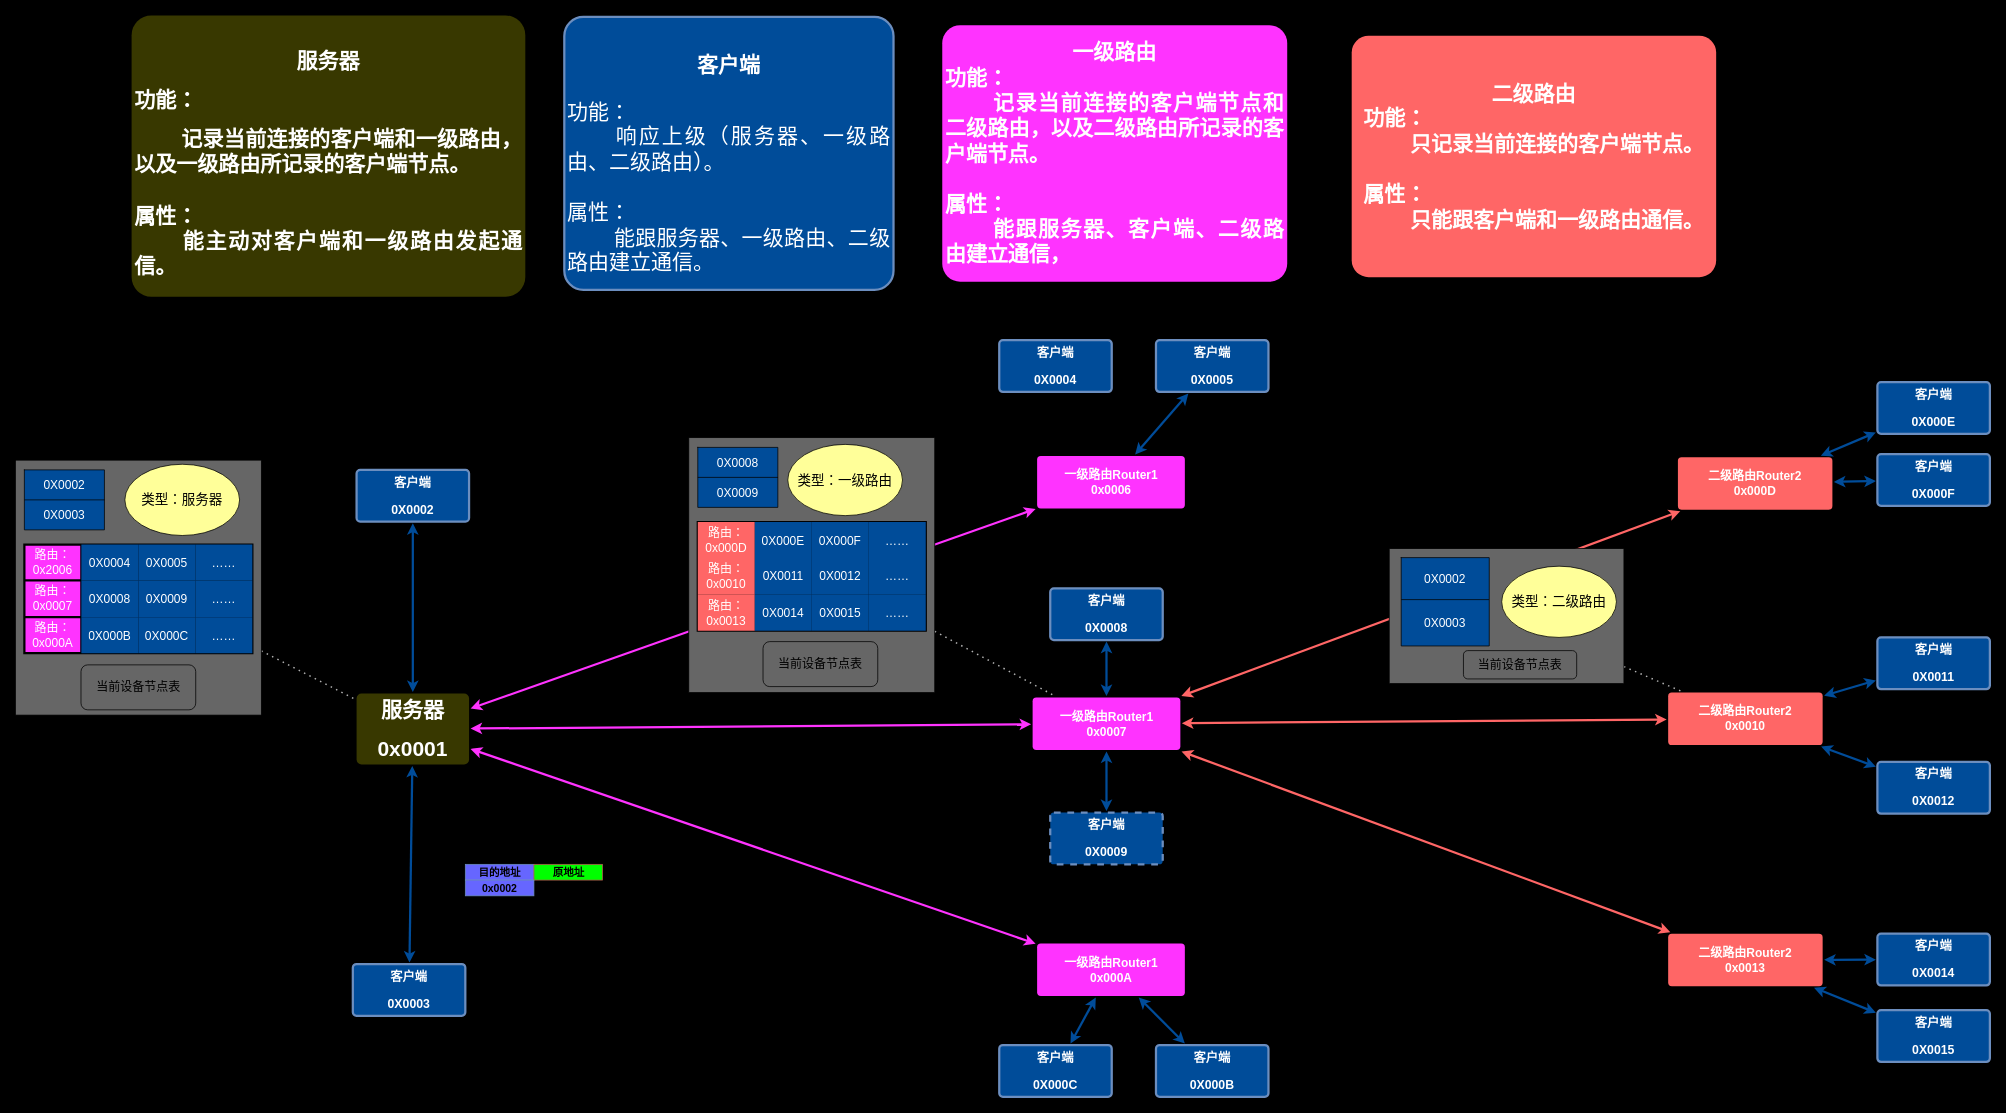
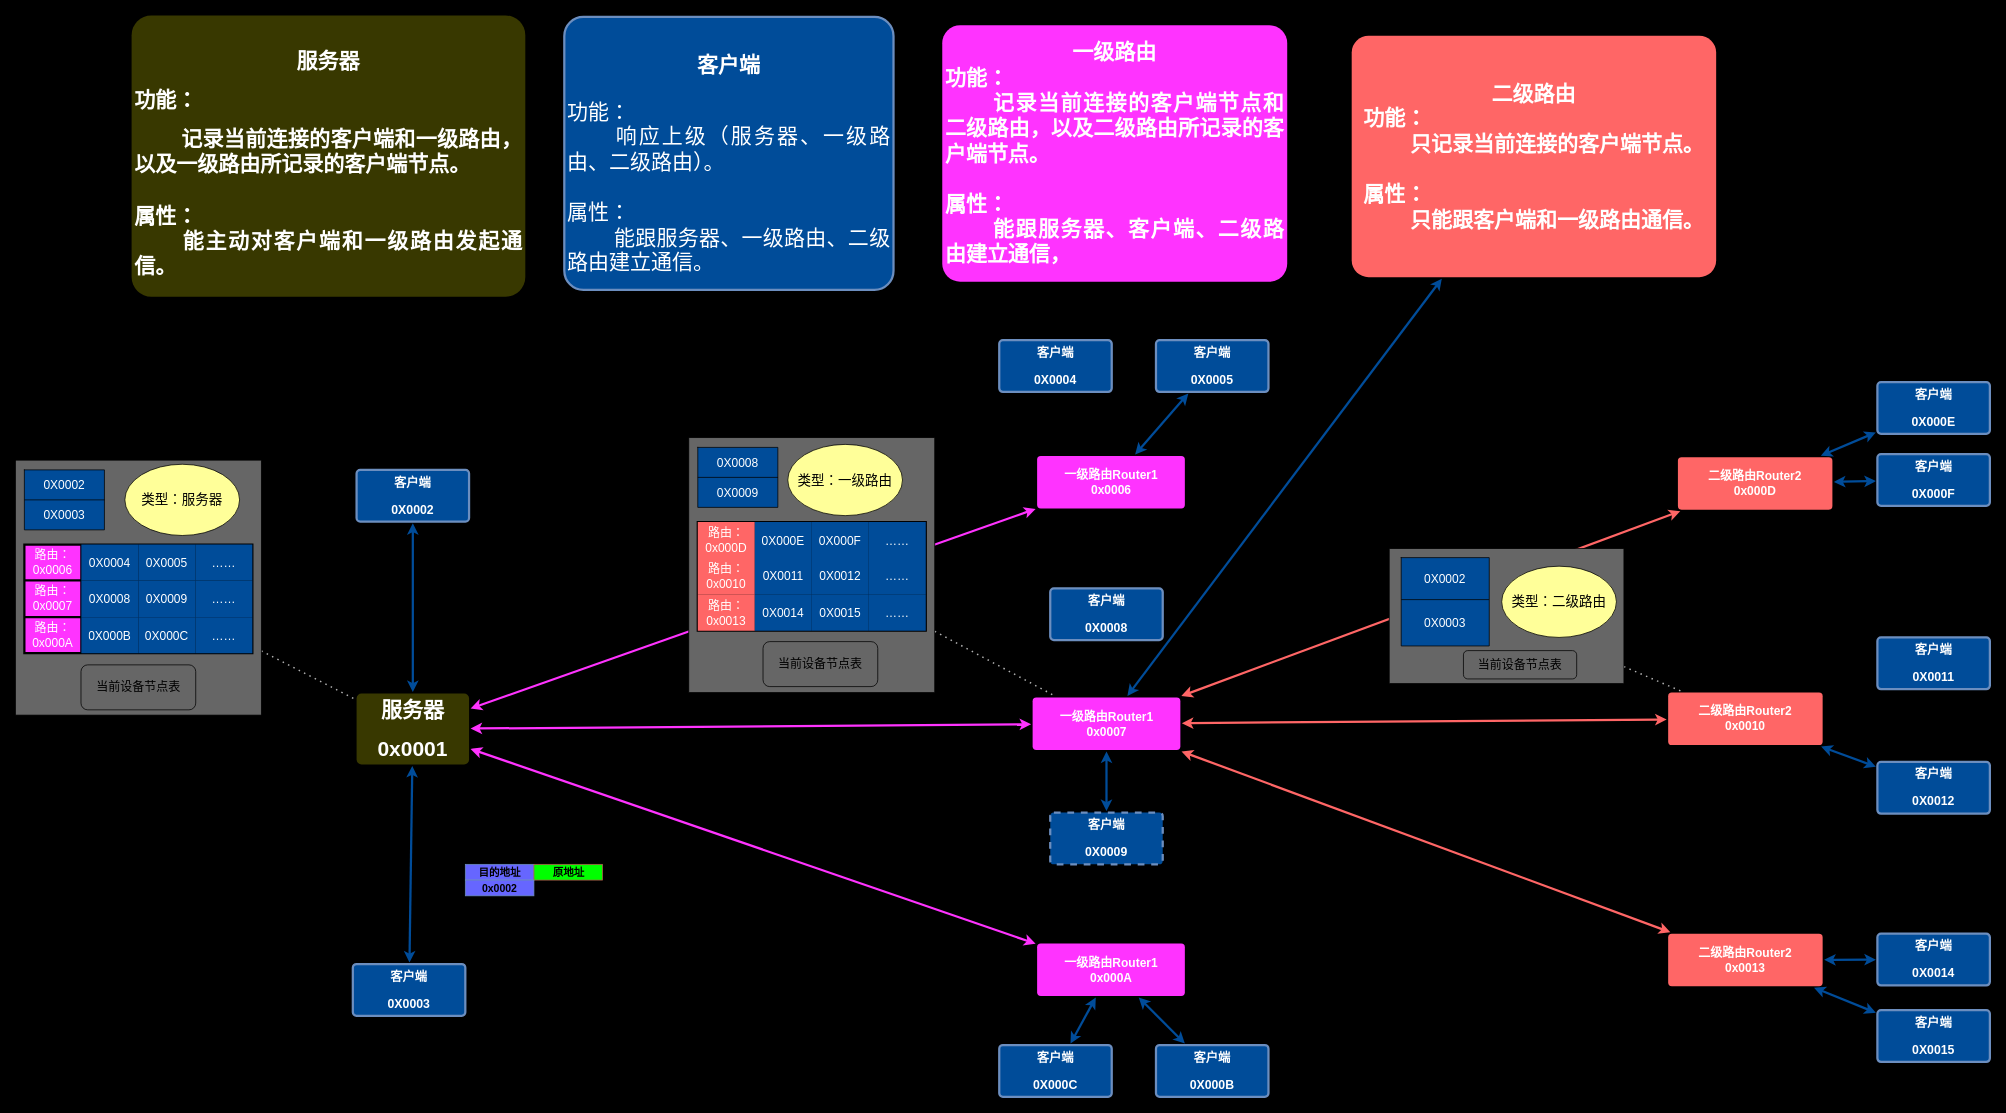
node "路由：0x2006": label "路由：0x2006" -> "路由：0x0006"
edge "客户端0X0008" -- "一级路由Router1 0x0007": now "二级路由 功能： 只记录当前连接的客户端节点。 属性： 只能跟客户端和一级路由通信。" -- "一级路由Router1 0x0007"
edge "客户端0X0011" -- "二级路由Router2 0x0010": removed
